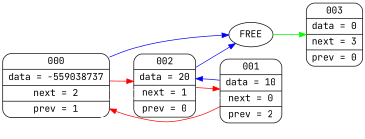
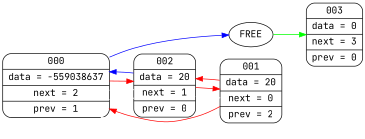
edge "002" -> "FREE": now "002" -> "000"
node "000": text "data = -559038737" -> "data = -559038637"
edge "001" -> "002": color blue -> red
node "001": text "data = 10" -> "data = 20"
